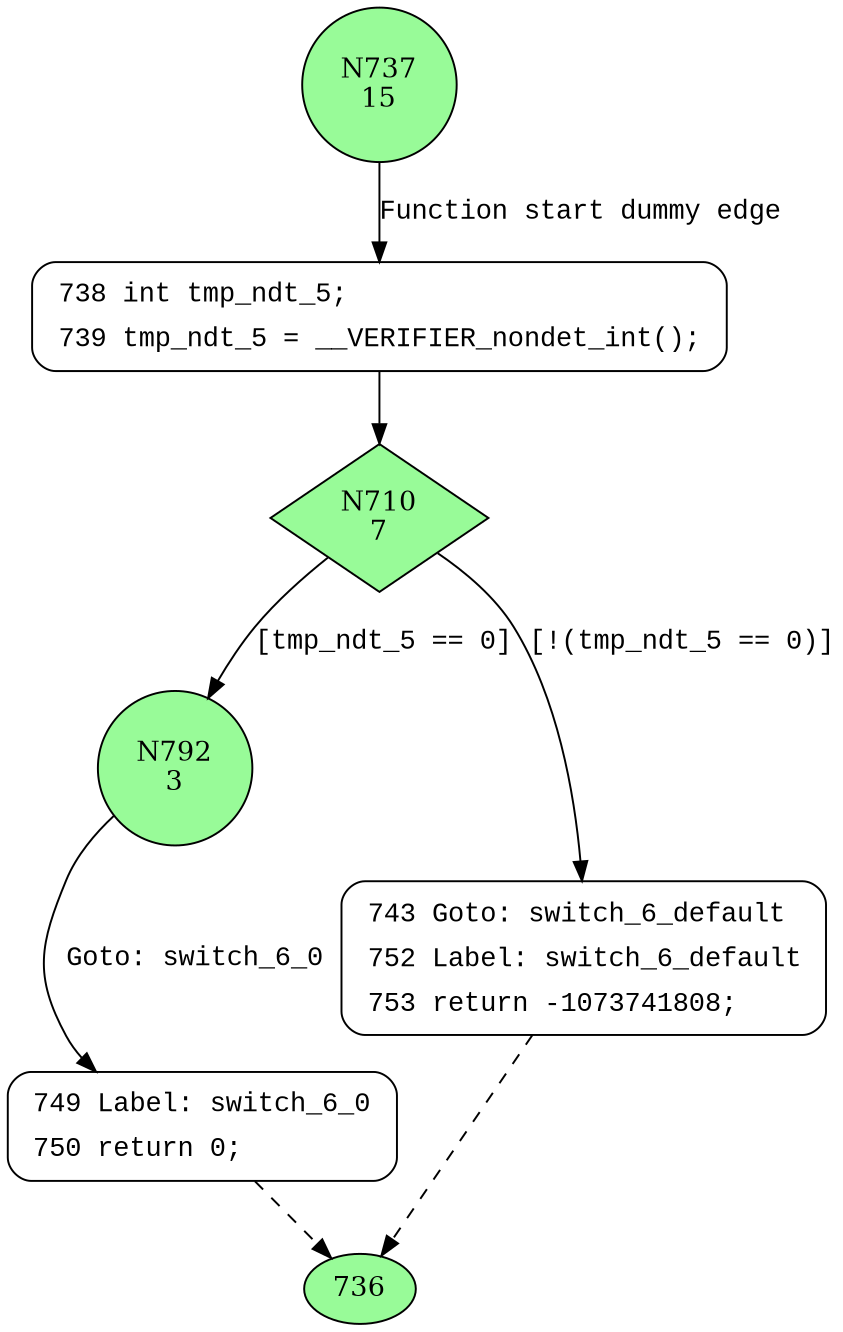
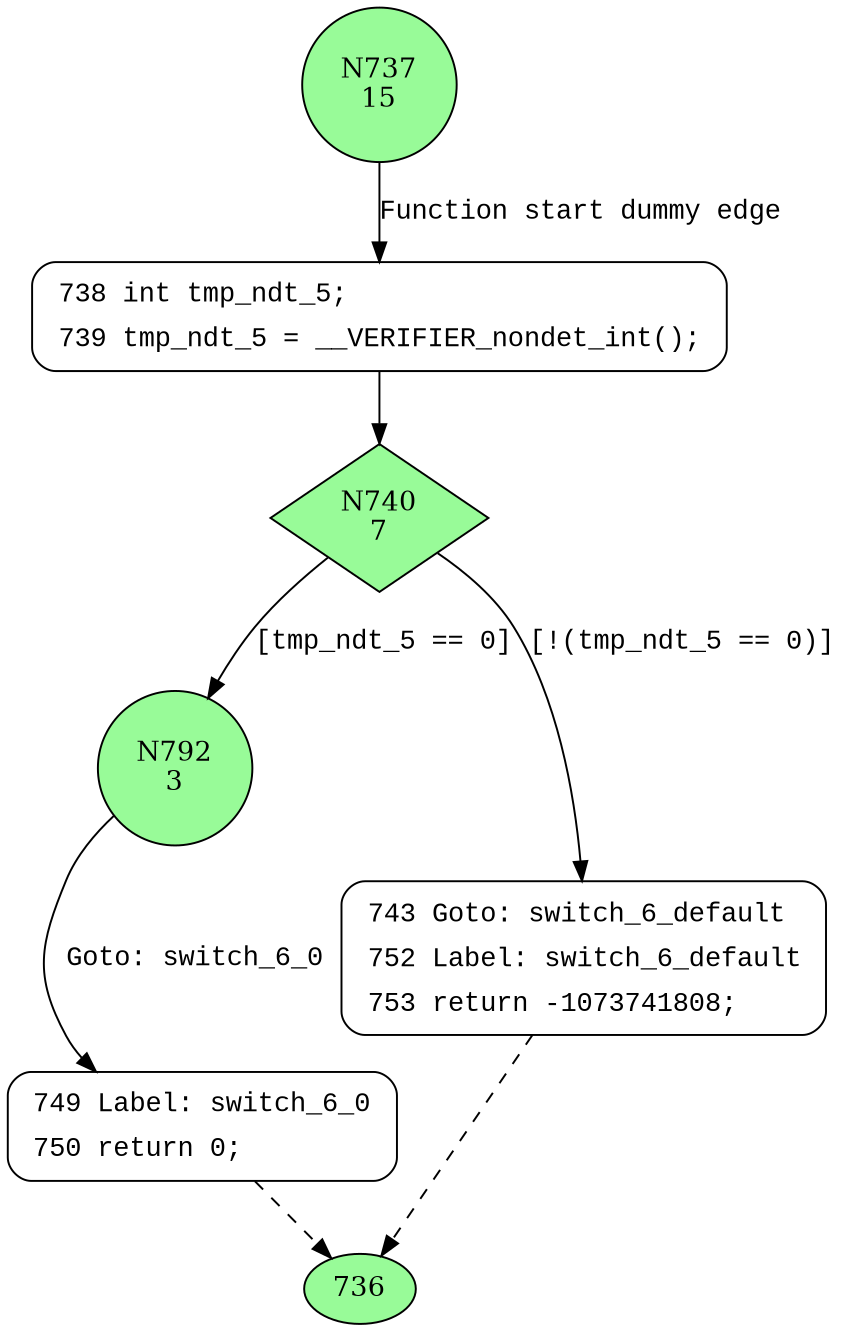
node "N710 7": label "N710 7" -> "N740 7"
